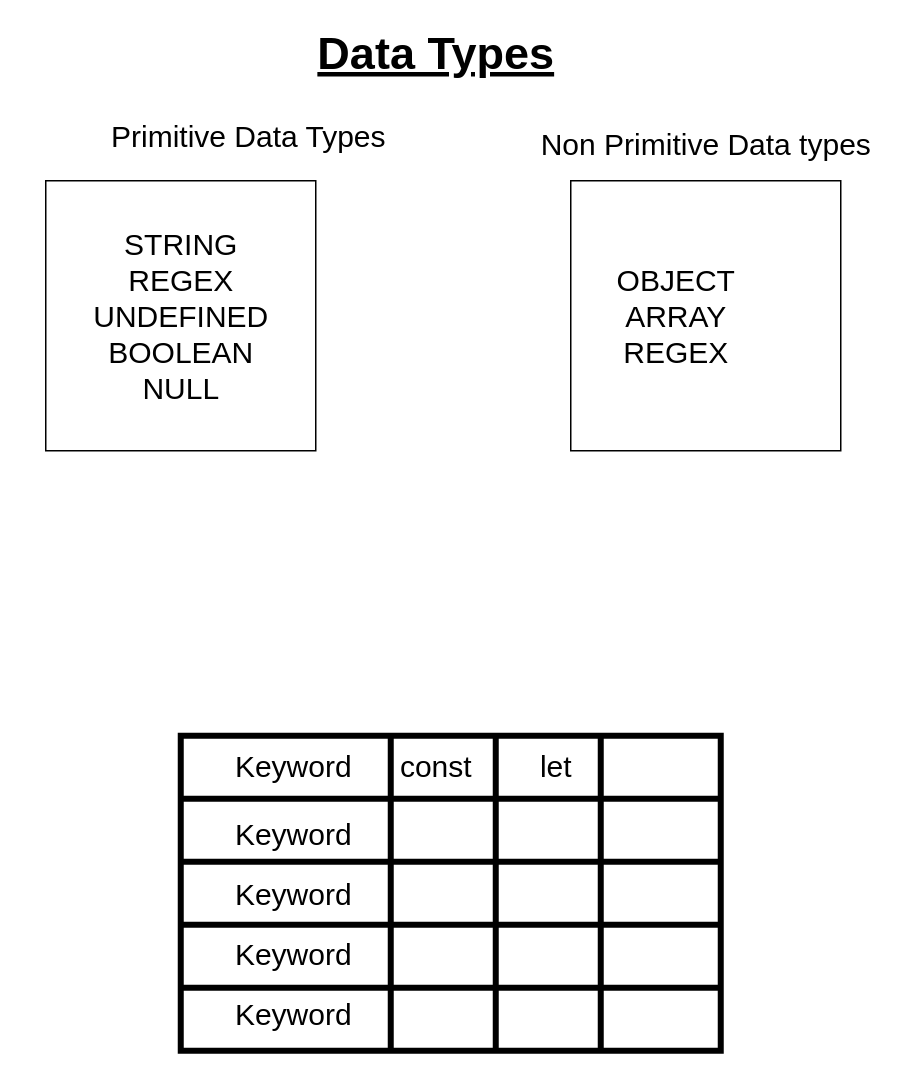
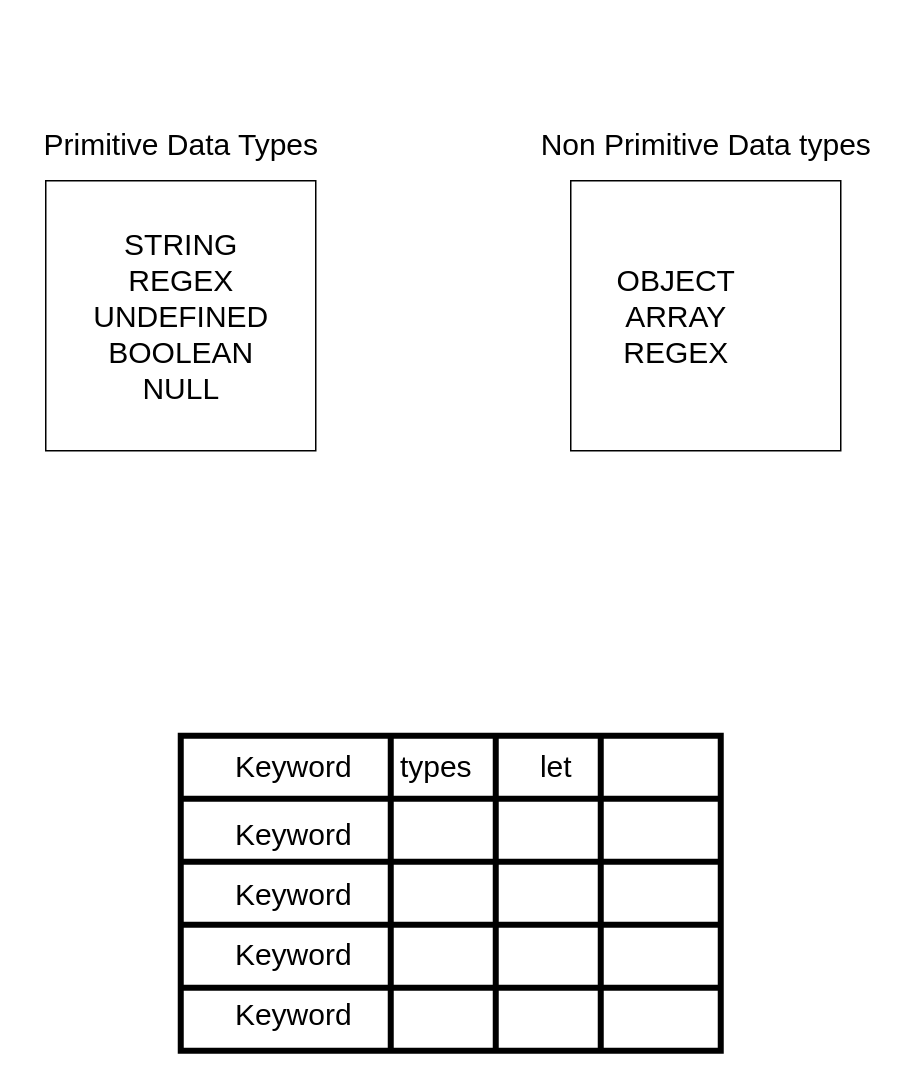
node "Data Types": removed
node "Primitive Data Types": moved (248, 136) -> (181, 143)
node "const": label "const" -> "types"
